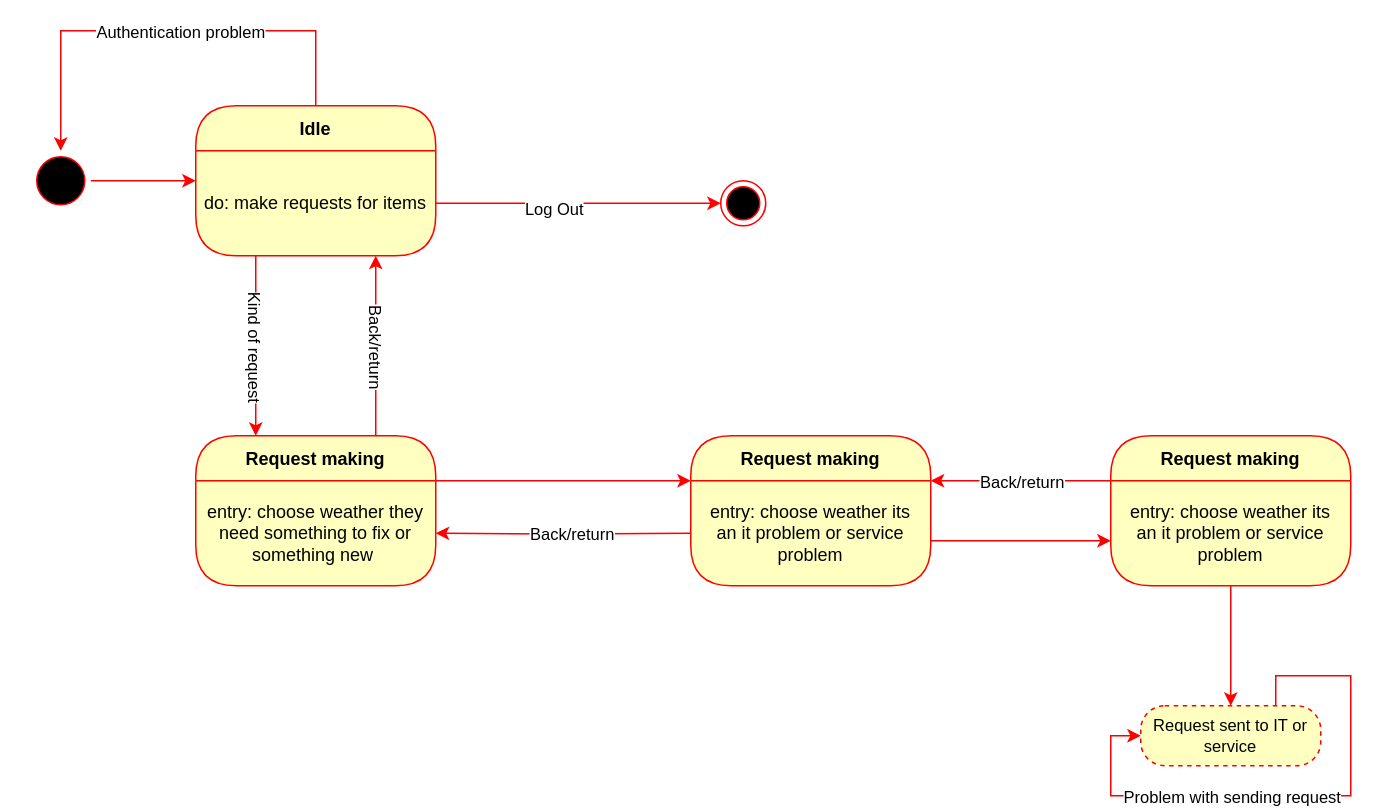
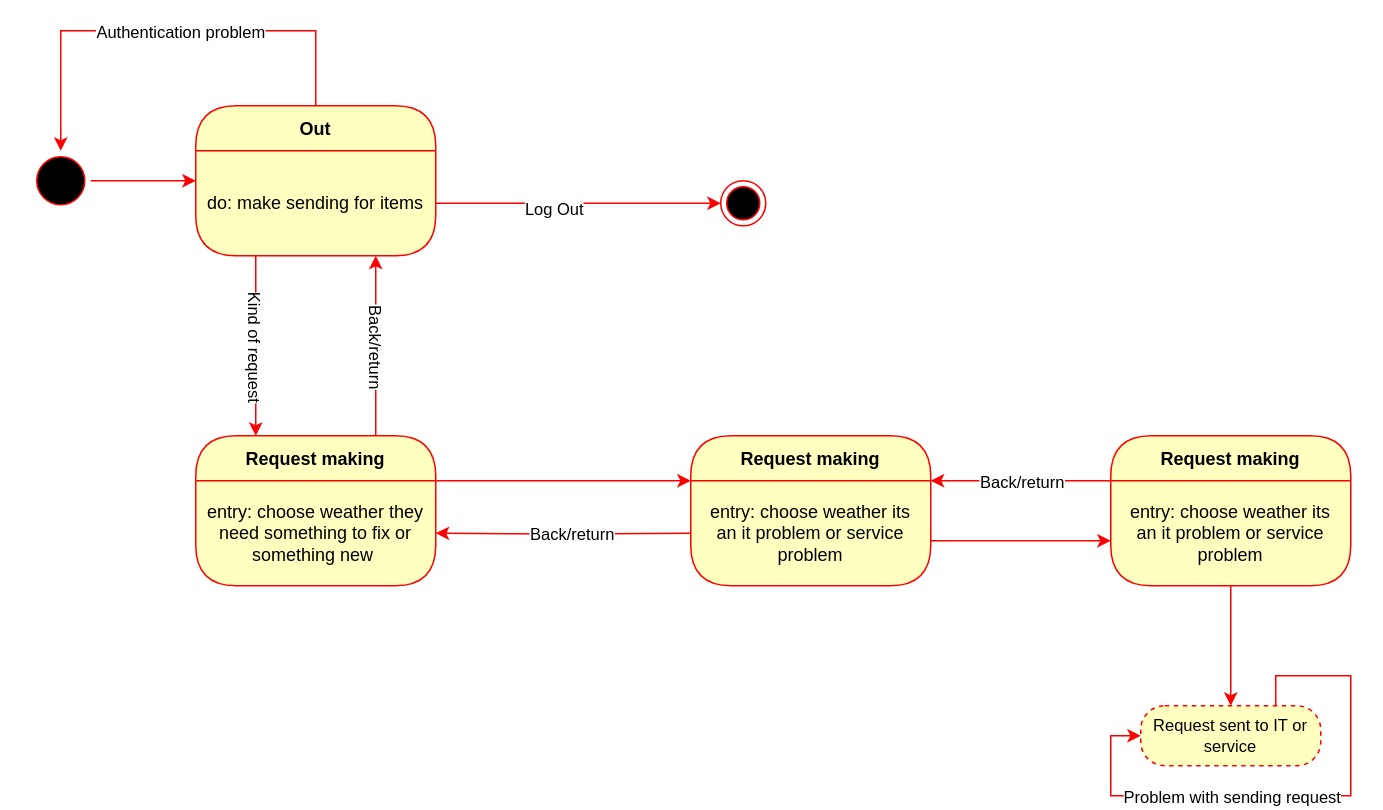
node "Idle": label "Idle" -> "Out"
node "do: make requests for items": label "do: make requests for items" -> "do: make sending for items"
